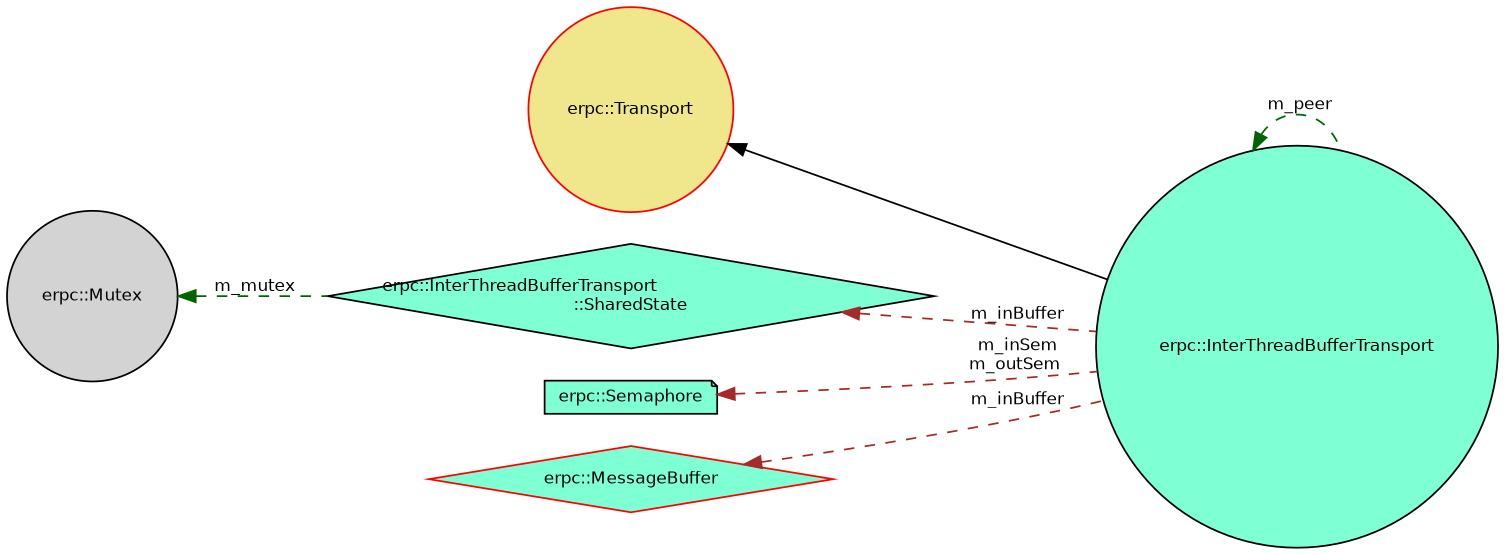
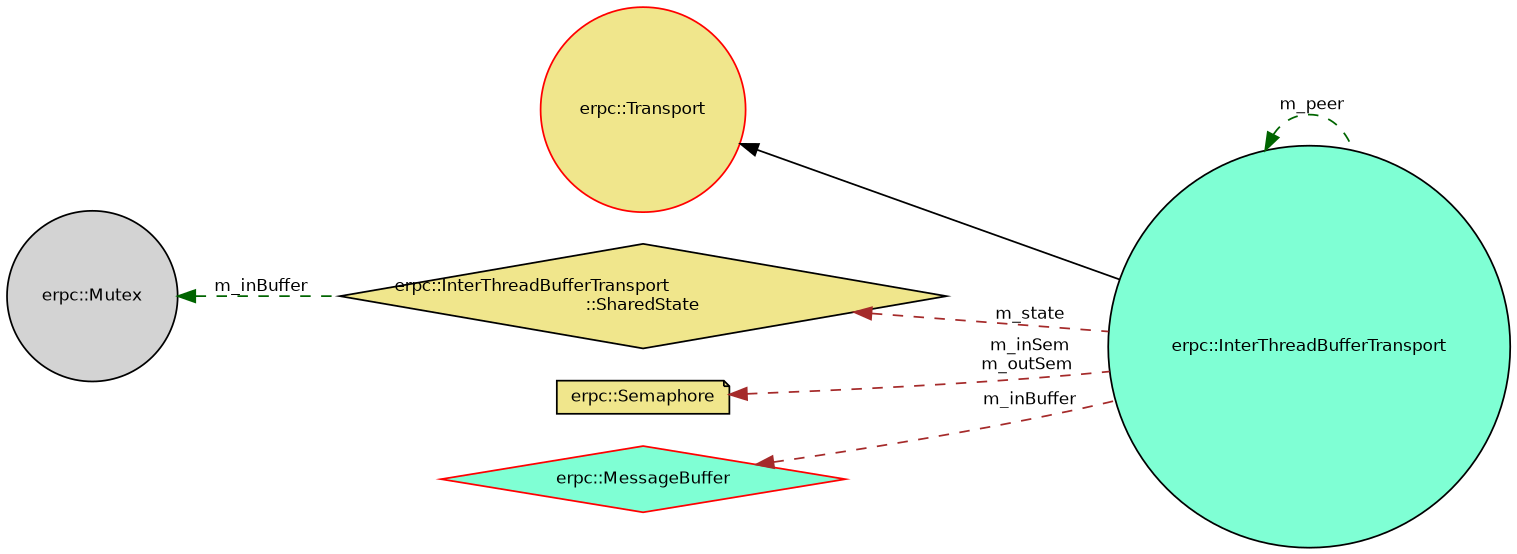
edge "erpc::InterThreadBufferTransport ::SharedState" -> "erpc::Mutex": label " m_mutex" -> " m_inBuffer"
node "erpc::InterThreadBufferTransport ::SharedState": fillcolor aquamarine -> khaki
edge "erpc::InterThreadBufferTransport" -> "erpc::InterThreadBufferTransport ::SharedState": label " m_inBuffer" -> " m_state"
node "erpc::Semaphore": fillcolor aquamarine -> khaki
